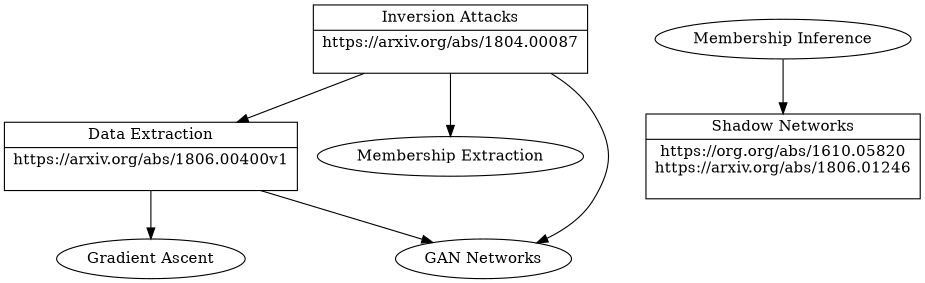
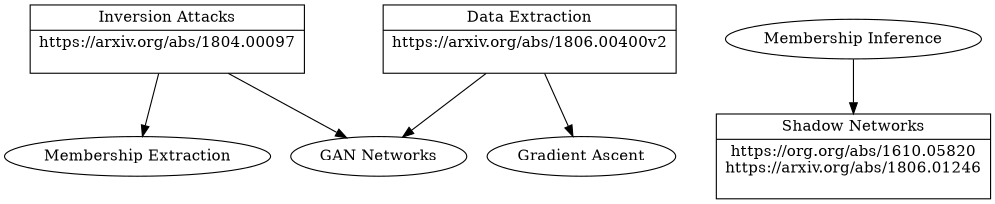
node "Inversion Attacks": text "https://arxiv.org/abs/1804.00087" -> "https://arxiv.org/abs/1804.00097"
edge "Inversion Attacks" -> "Data Extraction": removed
node "Data Extraction": text "https://arxiv.org/abs/1806.00400v1" -> "https://arxiv.org/abs/1806.00400v2"
